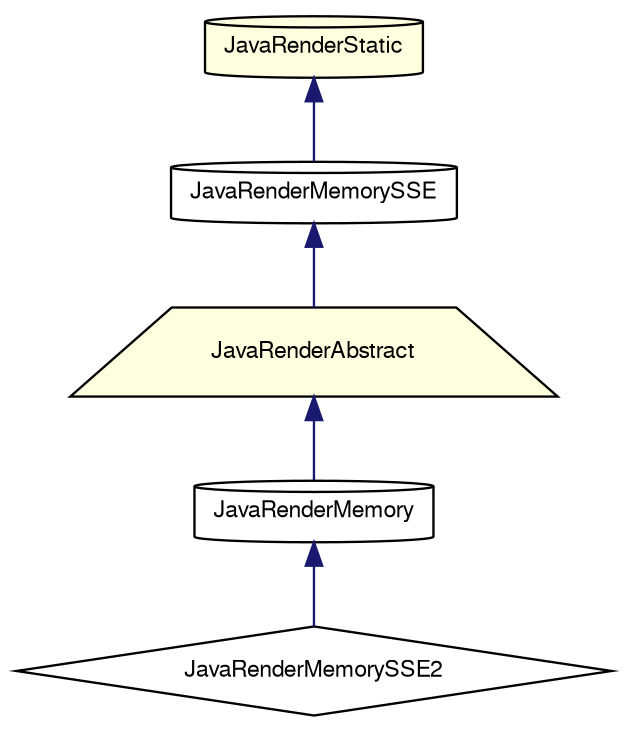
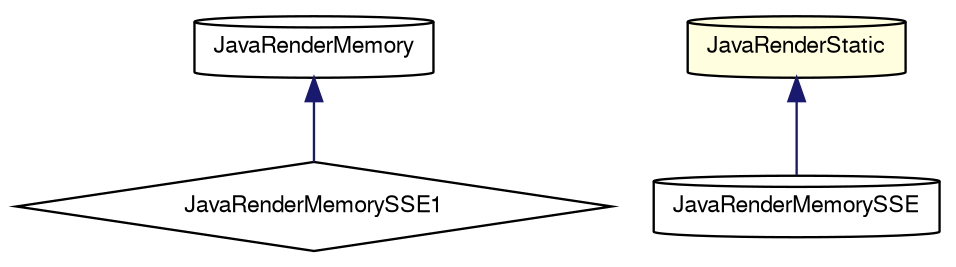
node "JavaRenderAbstract": removed
node "JavaRenderMemorySSE2": label "JavaRenderMemorySSE2" -> "JavaRenderMemorySSE1"
